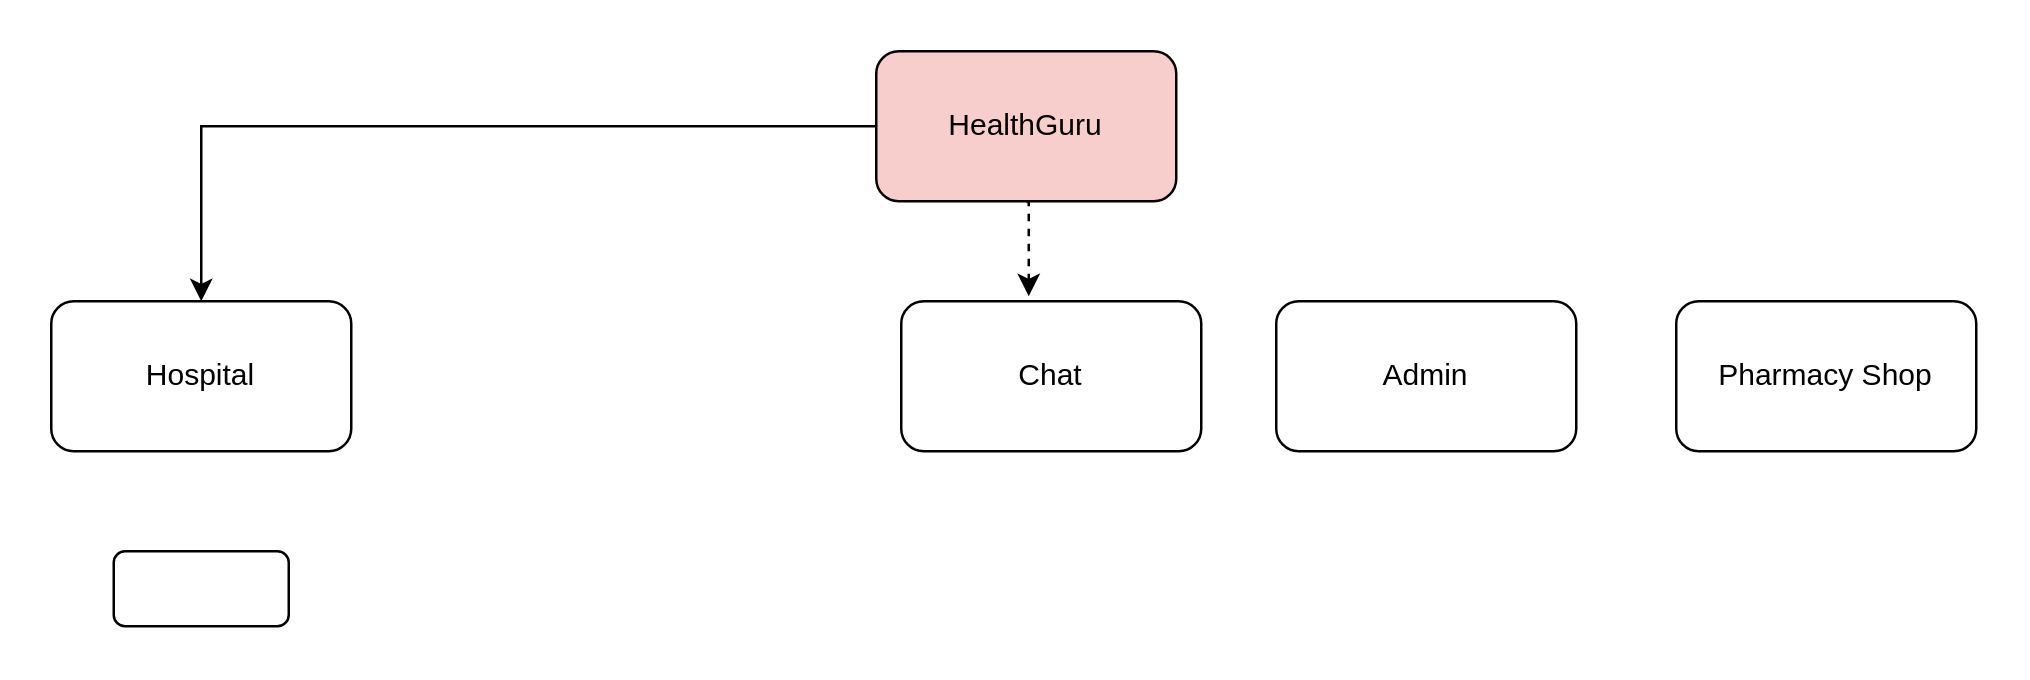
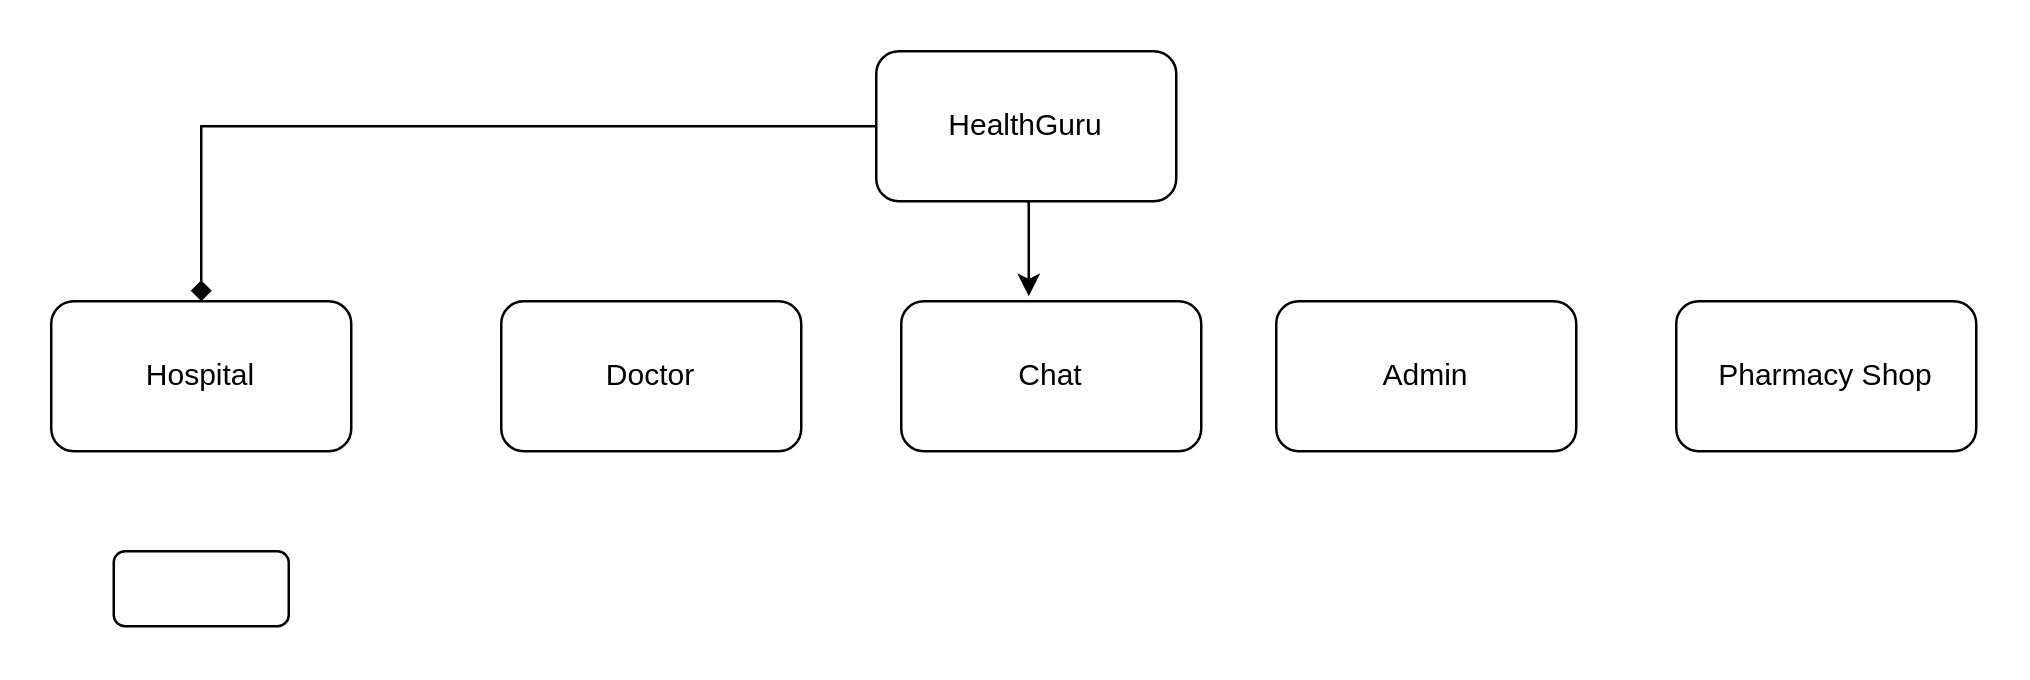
node "HealthGuru": fillcolor #f8cecc -> #ffffff
edge "HealthGuru" -> "Chat": style dashed -> solid
edge "HealthGuru" -> "Hospital": arrowhead classic -> diamond
node "Doctor": added
